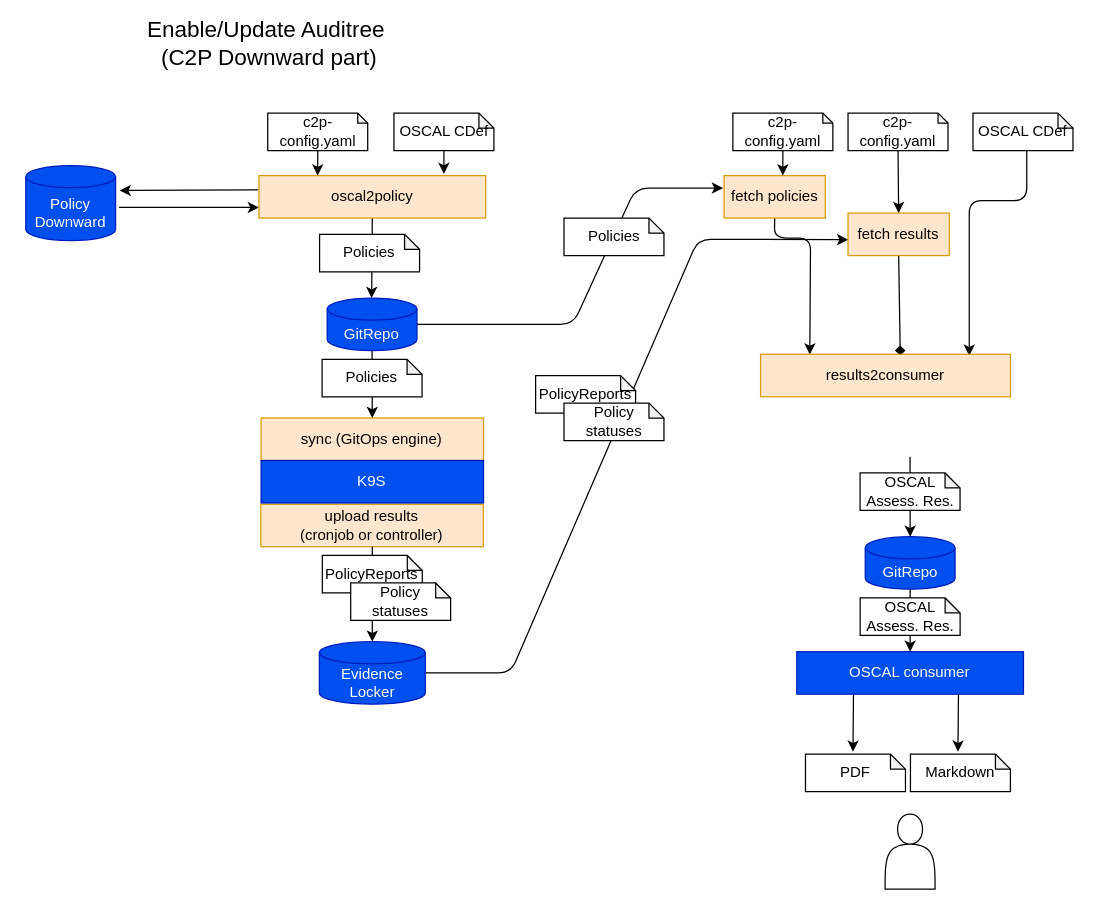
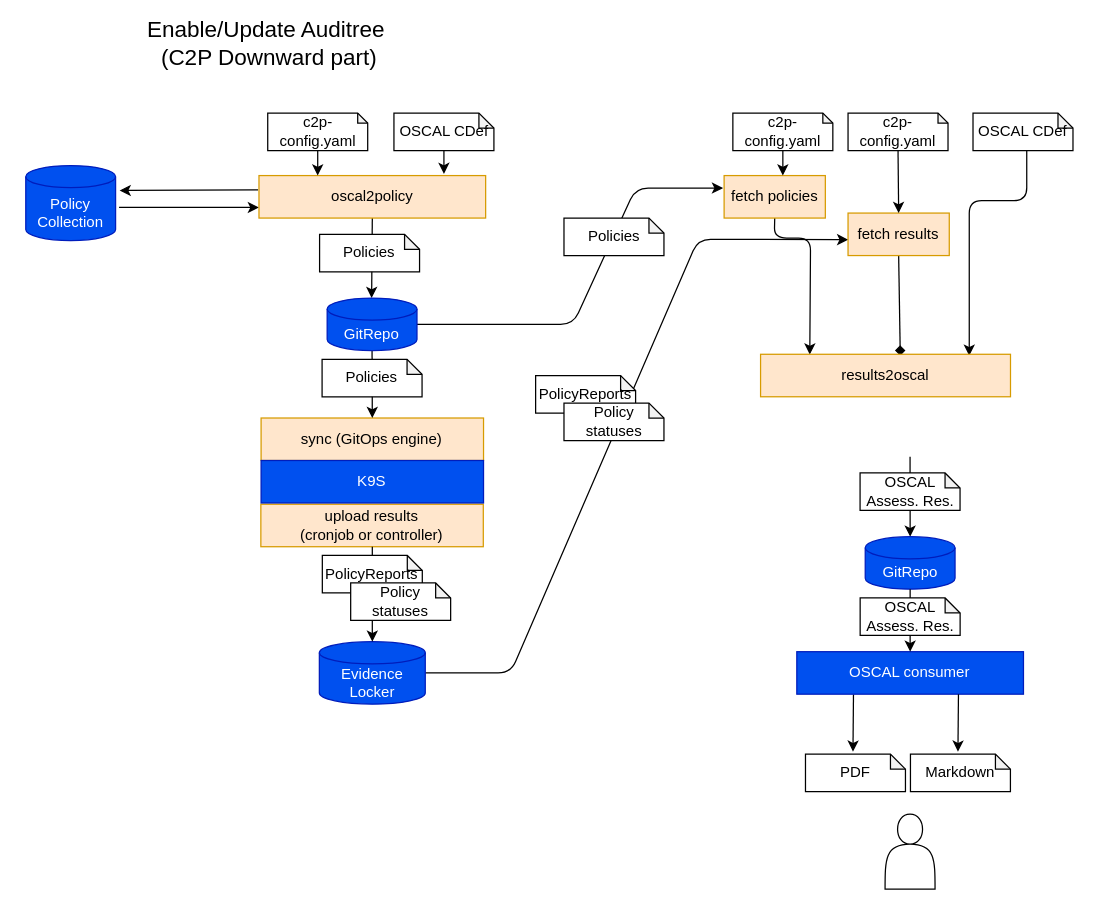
node "Policy Downward": label "Policy Downward" -> "Policy Collection"
node "results2consumer": label "results2consumer" -> "results2oscal"
